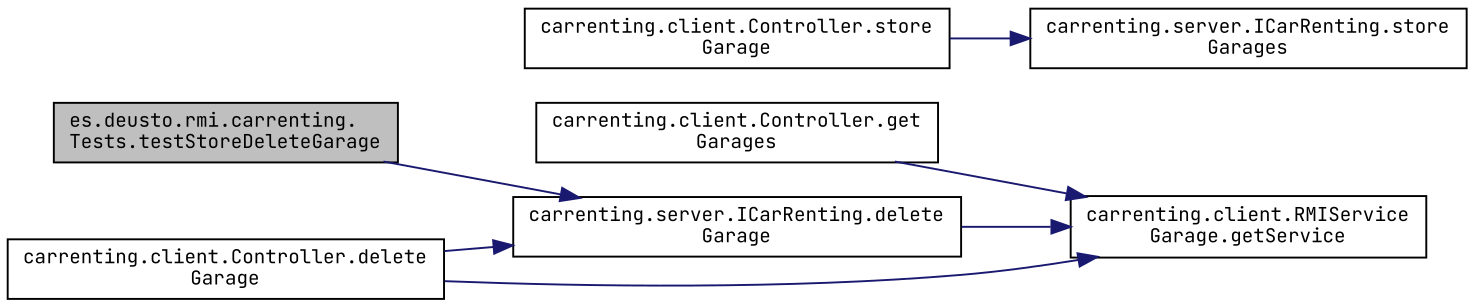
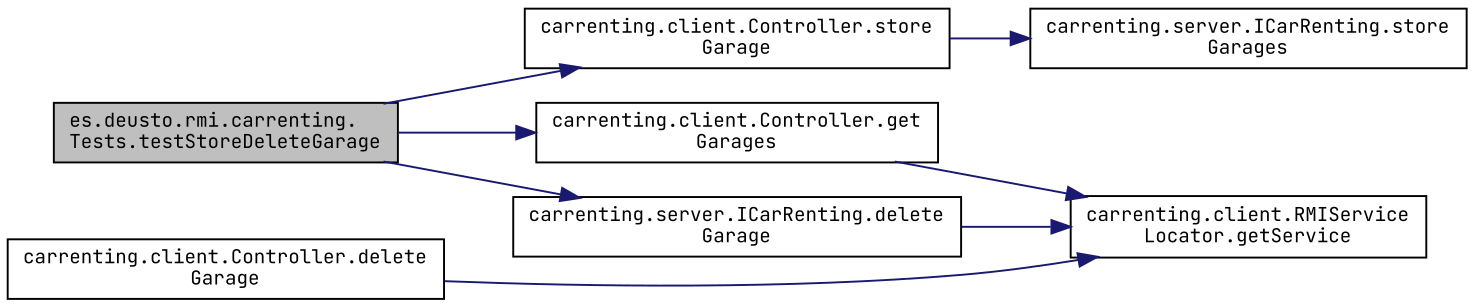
edge "es.deusto.rmi.carrenting. Tests.testStoreDeleteGarage" -> "carrenting.client.Controller.store Garage": added
edge "es.deusto.rmi.carrenting. Tests.testStoreDeleteGarage" -> "carrenting.client.Controller.get Garages": added
node "carrenting.client.RMIService Garage.getService": label "carrenting.client.RMIService Garage.getService" -> "carrenting.client.RMIService Locator.getService"
edge "carrenting.client.Controller.delete Garage" -> "carrenting.server.ICarRenting.delete Garage": removed
